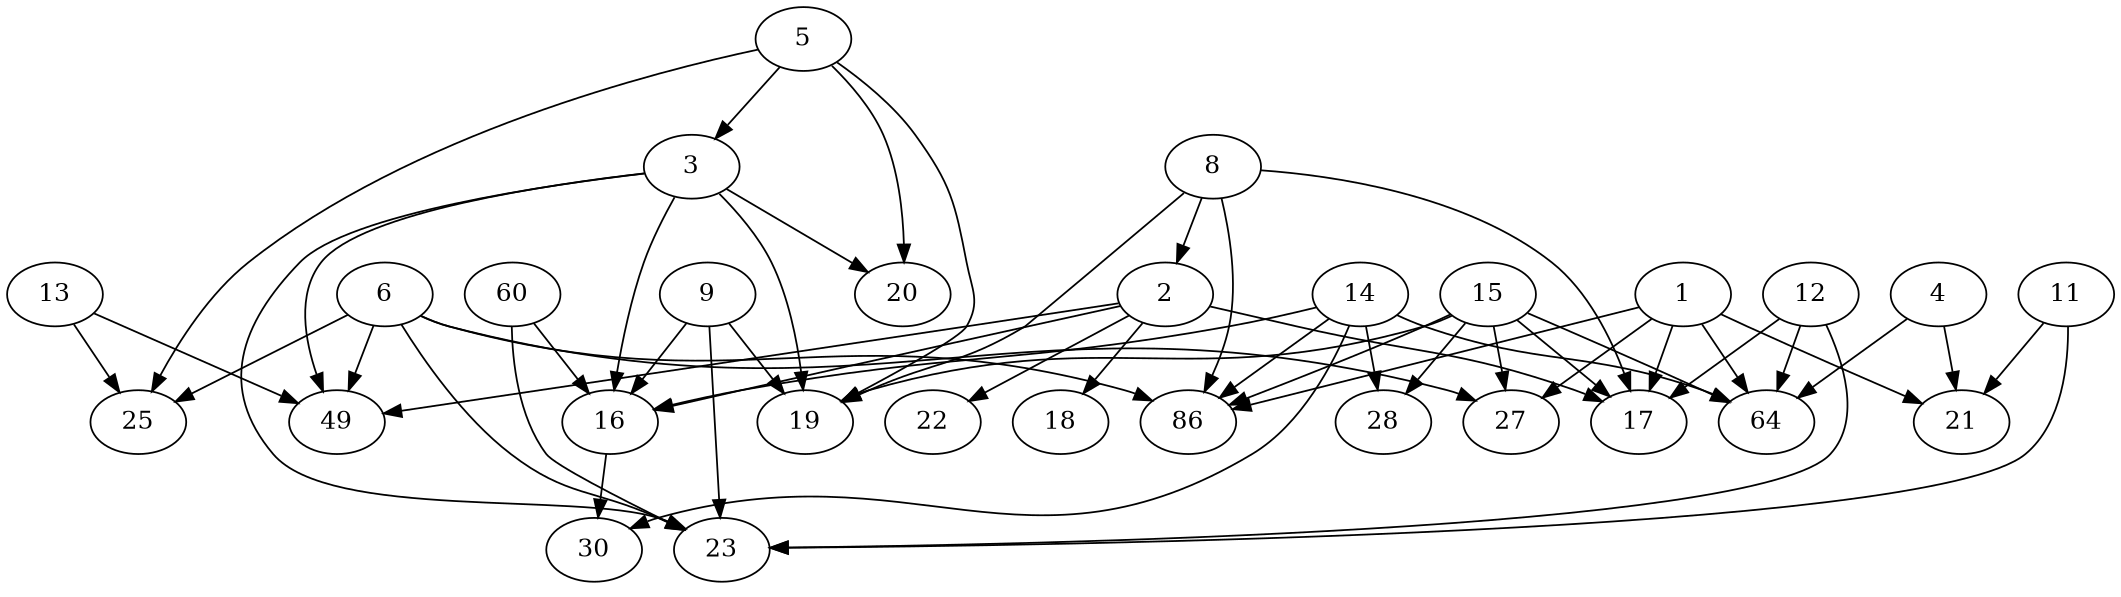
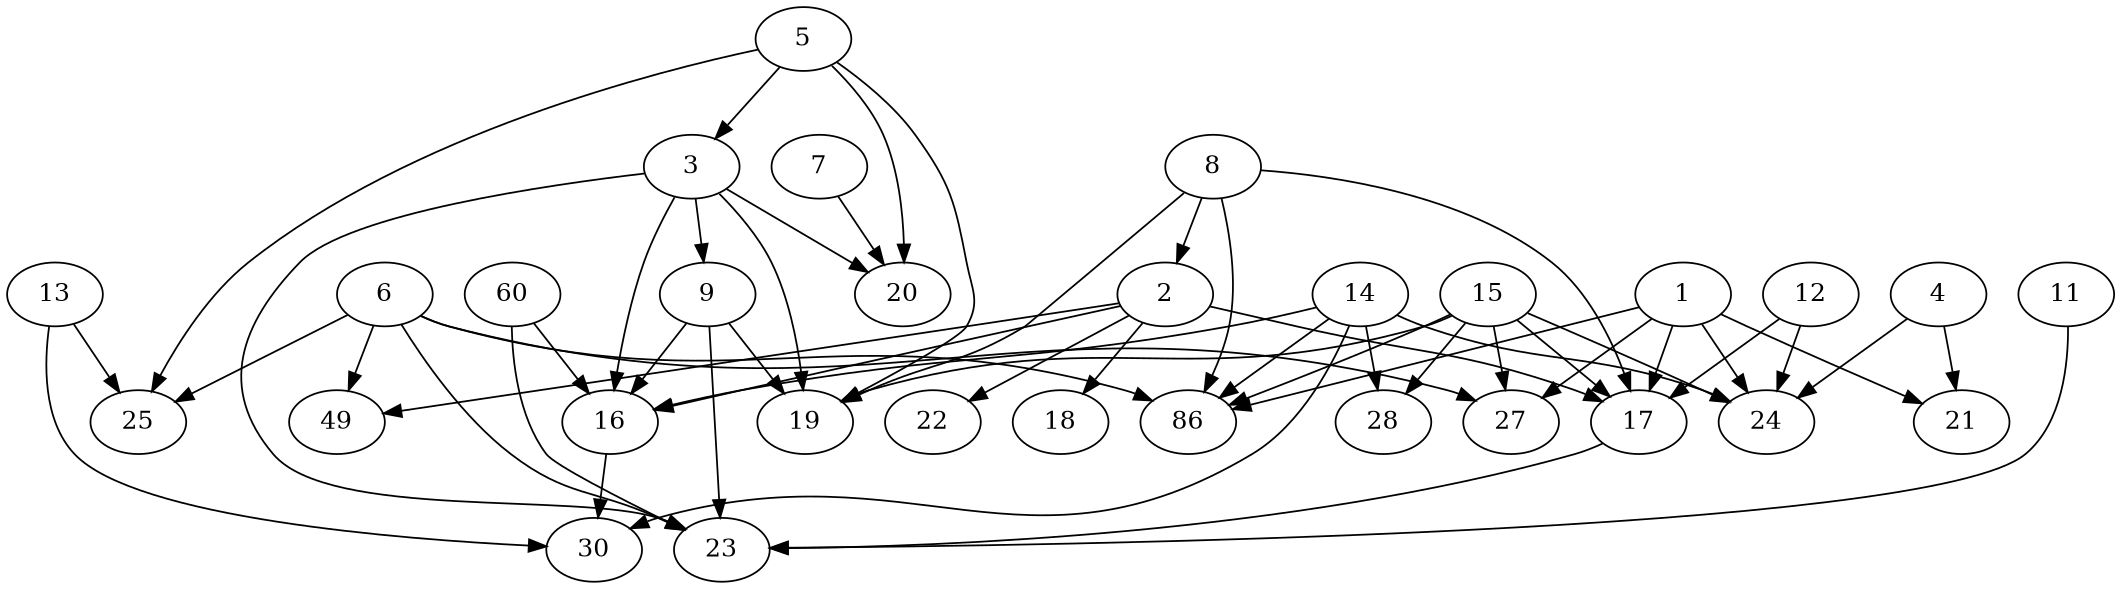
node "7": added
edge "3" -> "49": now "3" -> "9"
edge "11" -> "21": removed
edge "13" -> "49": now "13" -> "30"
node "64": label "64" -> "24"
edge "12" -> "23": now "17" -> "23"
